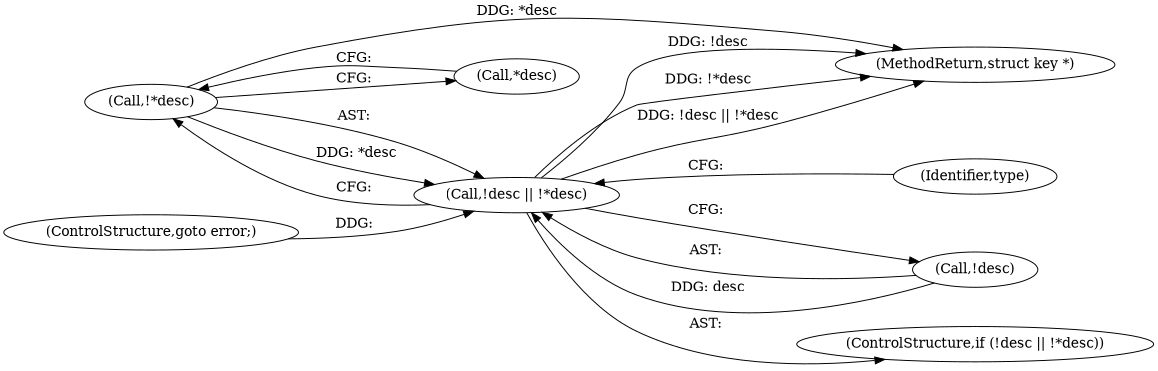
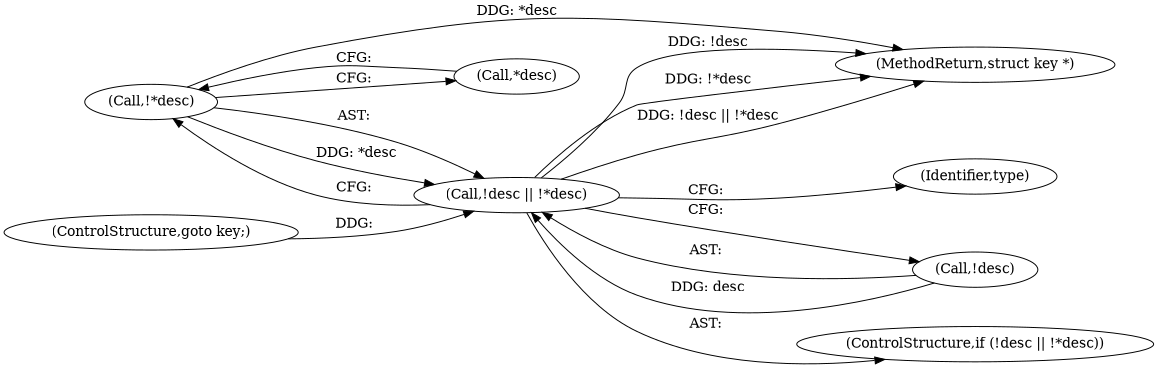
edge "(Identifier,type)" -> "(Call,!desc || !*desc)": reversed
node "(ControlStructure,goto error;)": label "(ControlStructure,goto error;)" -> "(ControlStructure,goto key;)"
